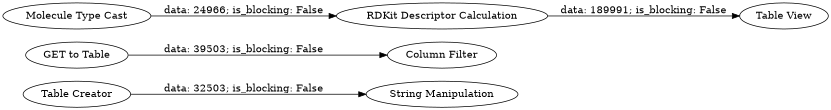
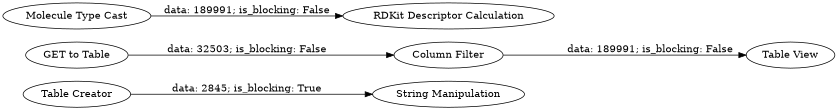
edge "Molecule Type Cast" -> "RDKit Descriptor Calculation": label "data: 24966; is_blocking: False" -> "data: 189991; is_blocking: False"
edge "RDKit Descriptor Calculation" -> "Table View": now "Column Filter" -> "Table View"
edge "GET to Table" -> "Column Filter": label "data: 39503; is_blocking: False" -> "data: 32503; is_blocking: False"
edge "Table Creator" -> "String Manipulation": label "data: 32503; is_blocking: False" -> "data: 2845; is_blocking: True"
